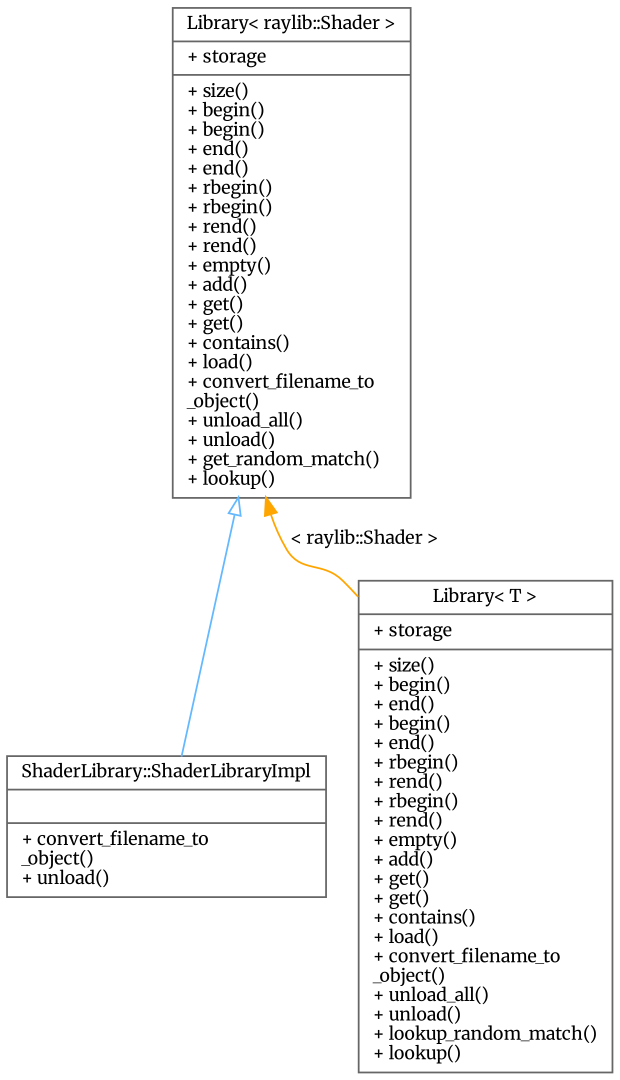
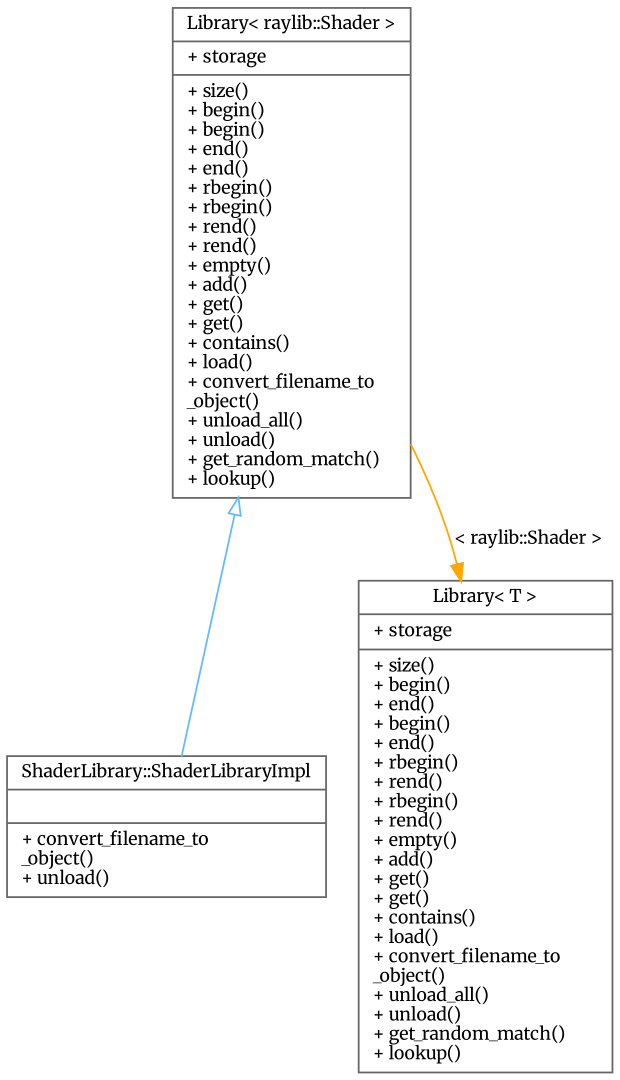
edge "Library< T >" -> "Library< raylib::Shader >": reversed
node "Library< T >": text "+ lookup_random_match()" -> "+ get_random_match()"
